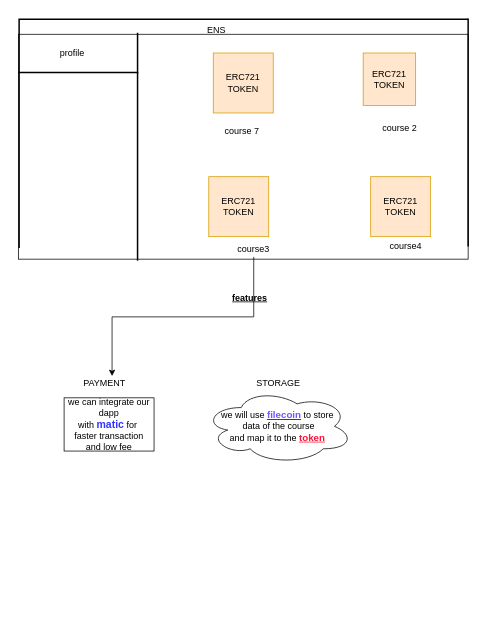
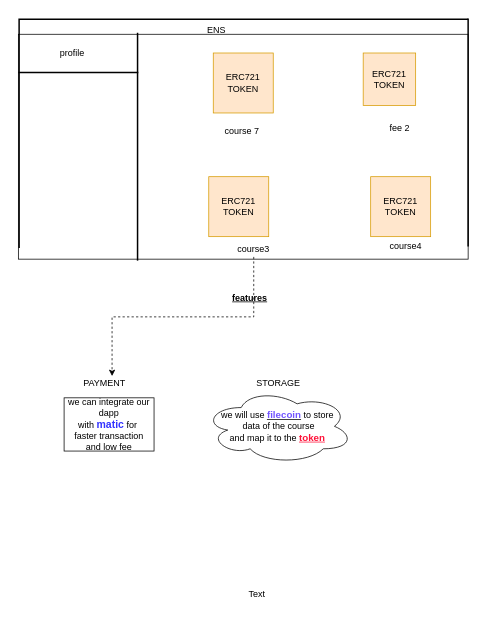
node "course 2": label "course 2" -> "fee 2"
edge "course3" -> "PAYMENT": style solid -> dashed
node "Text": added
